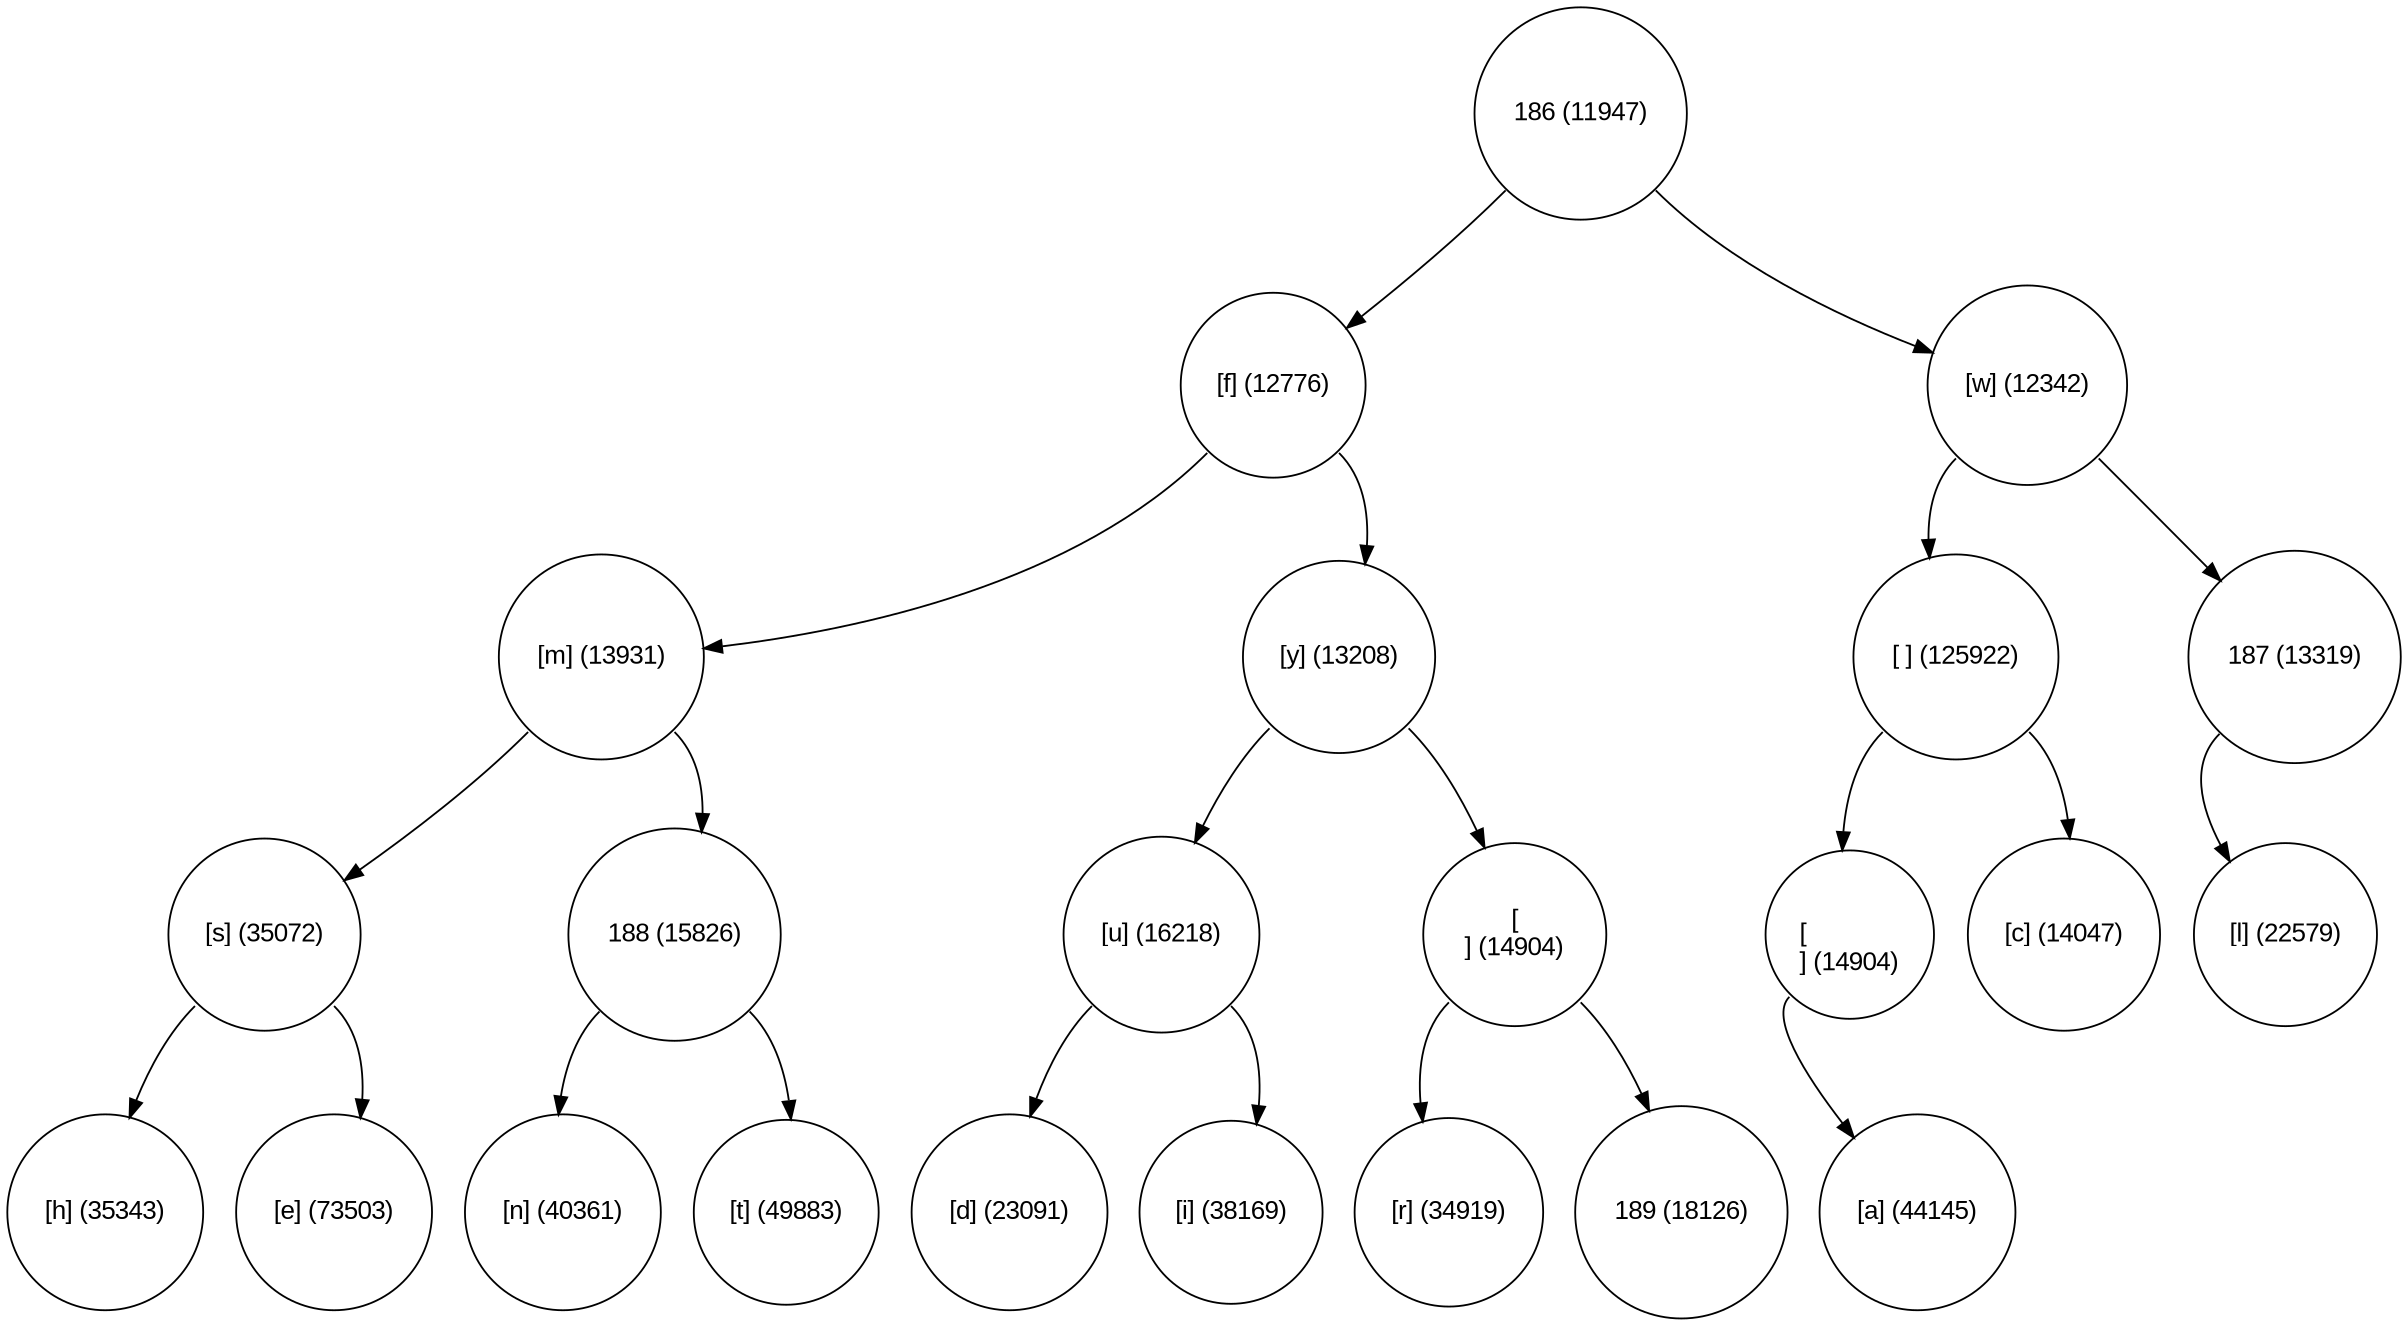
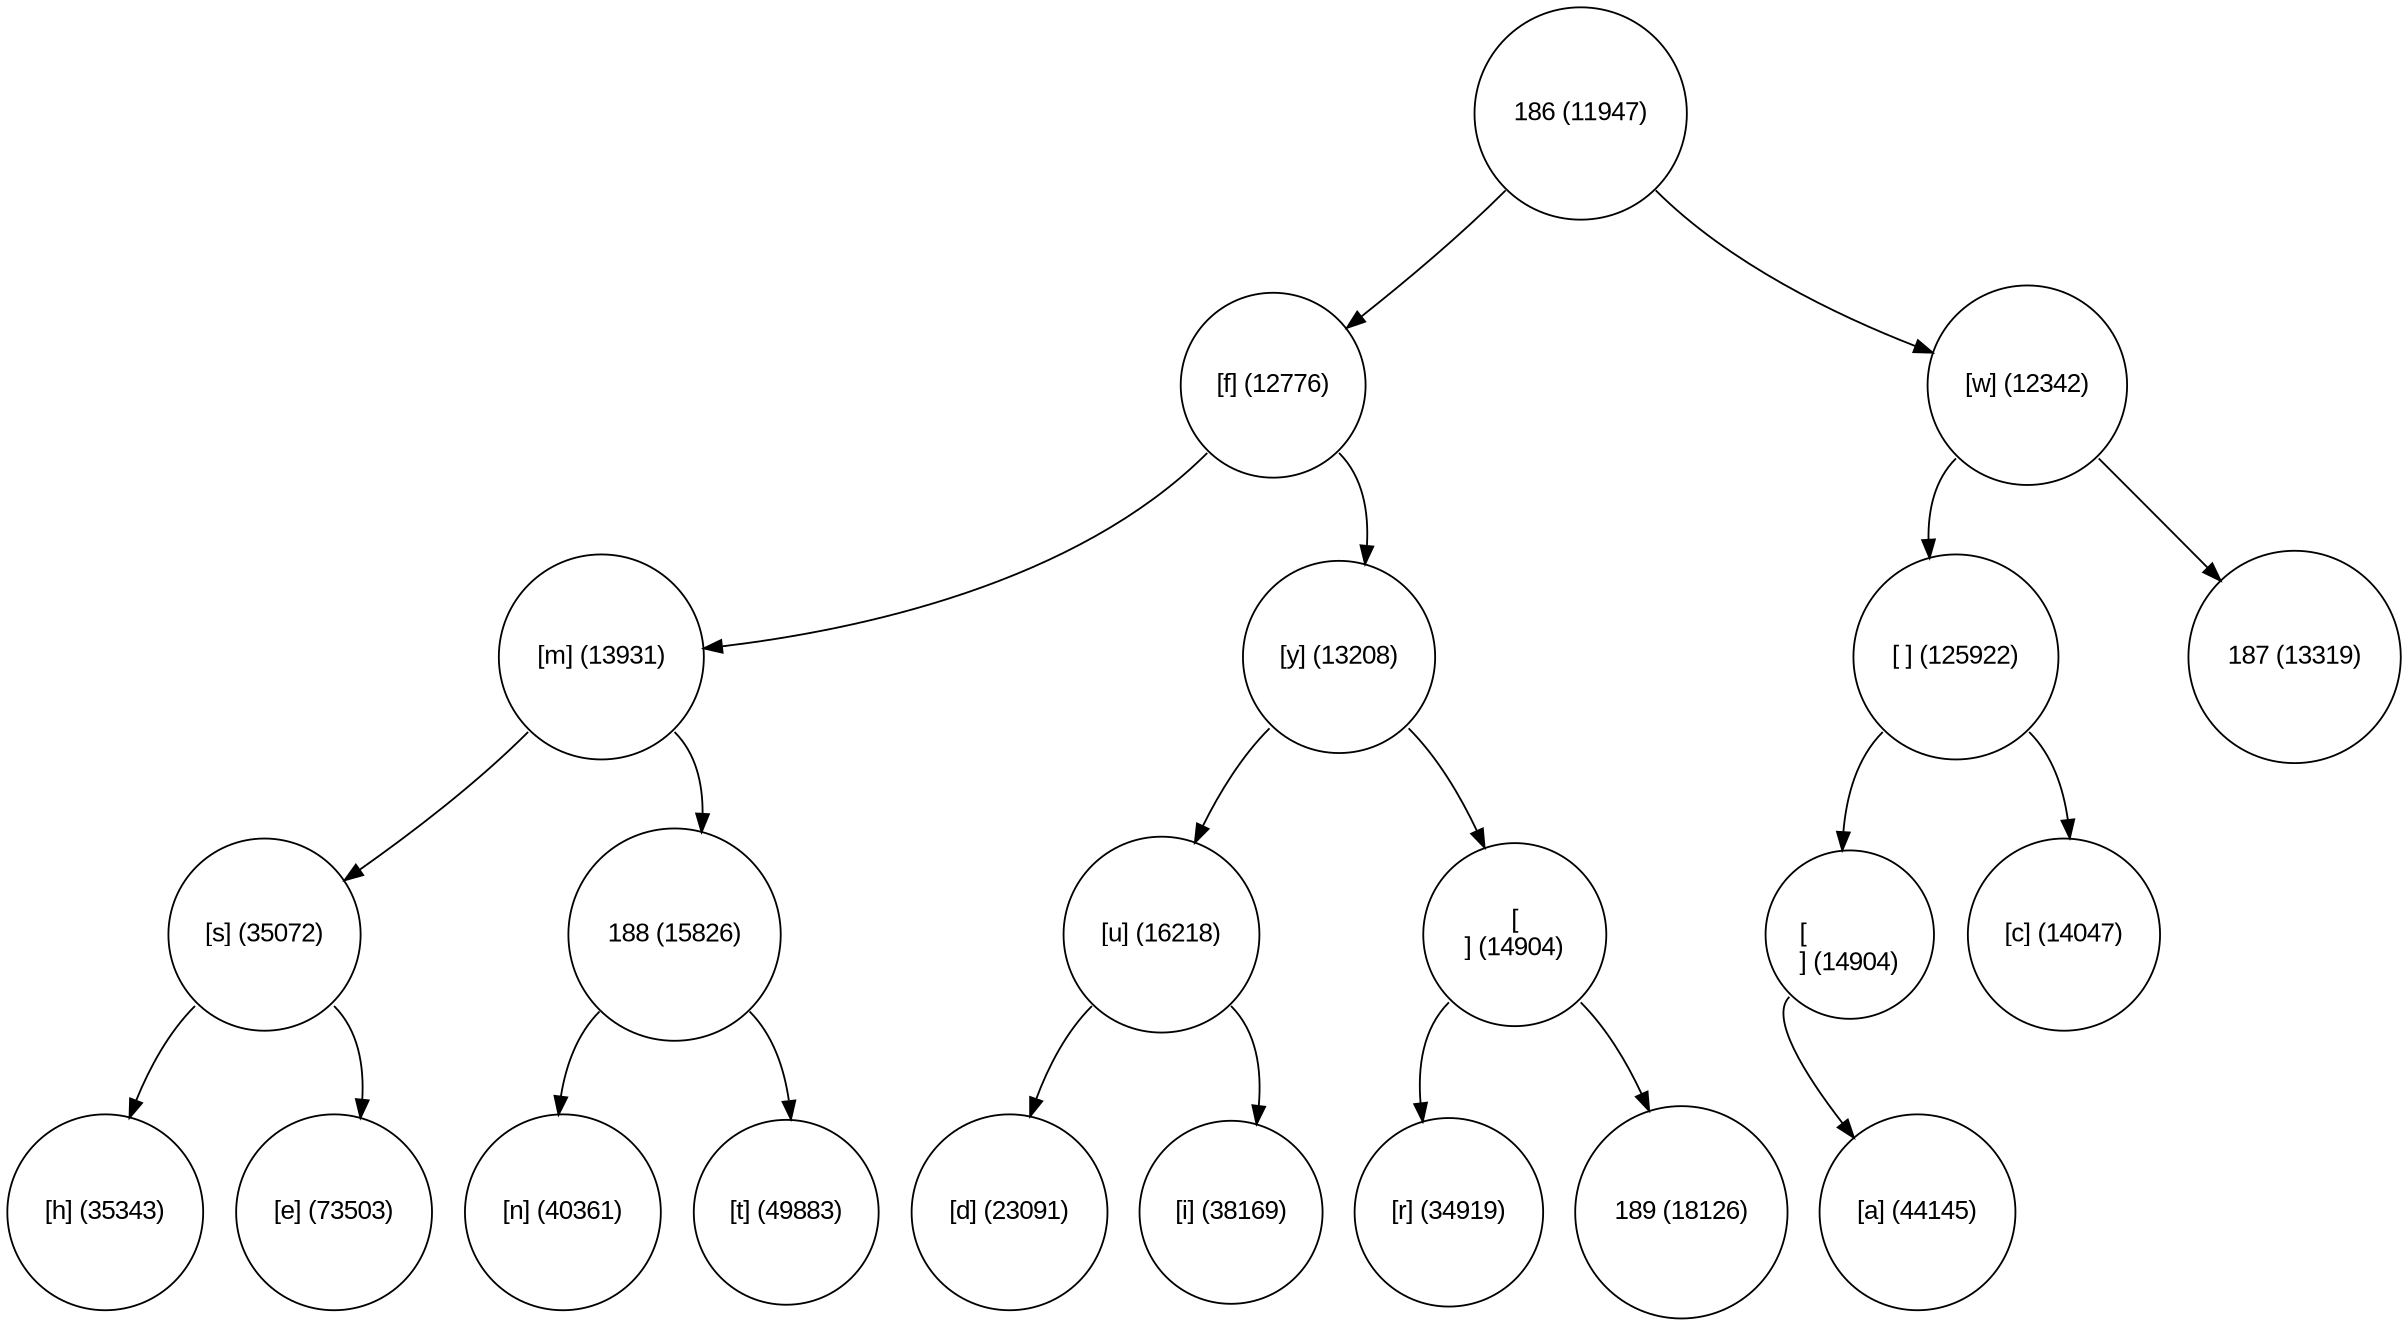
node "[l] (22579)": removed
